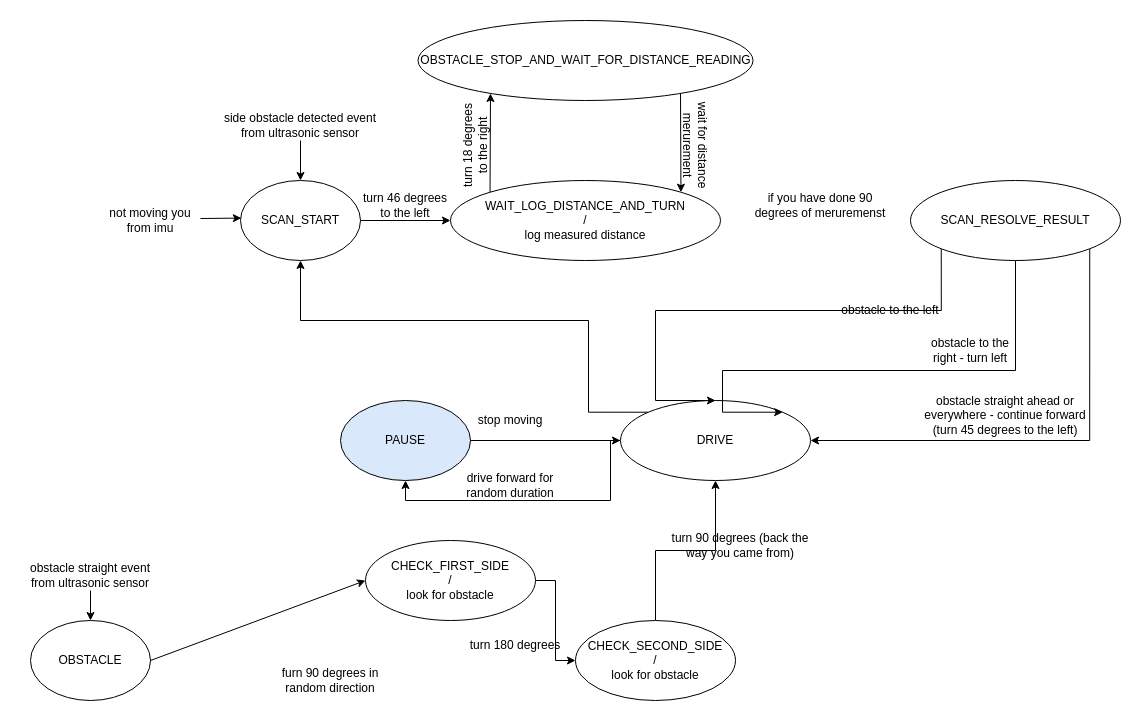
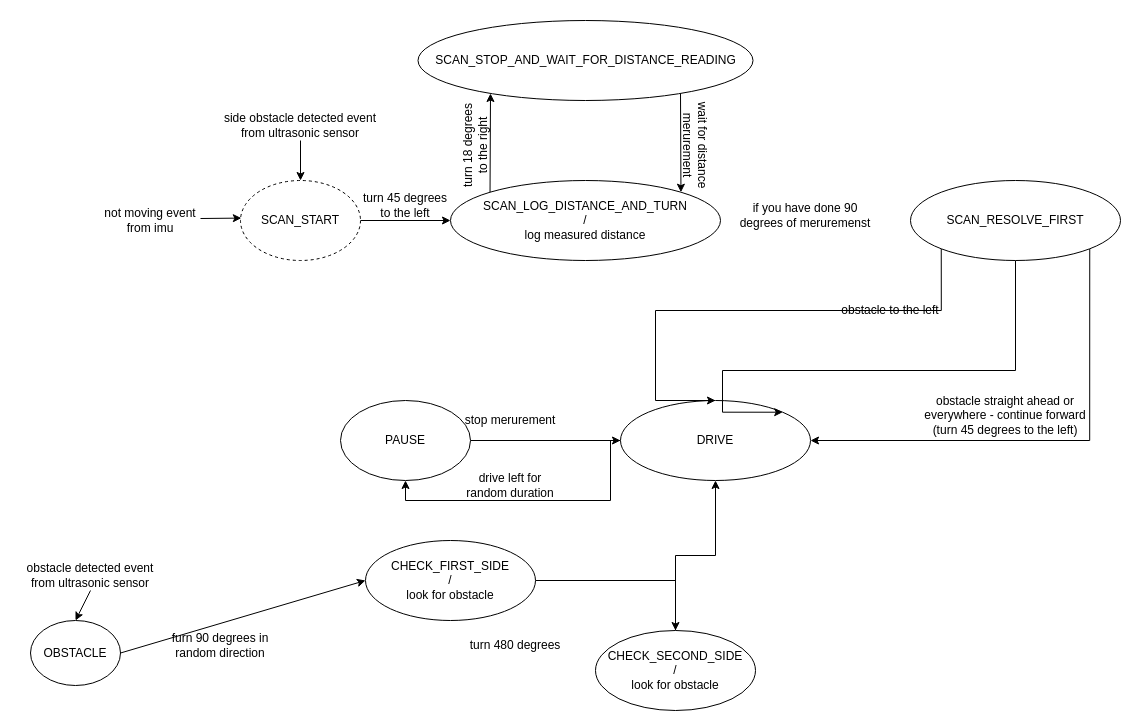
node "OBSTACLE_STOP_AND_WAIT_FOR_DISTANCE_READING": label "OBSTACLE_STOP_AND_WAIT_FOR_DISTANCE_READING" -> "SCAN_STOP_AND_WAIT_FOR_DISTANCE_READING"
node "turn 46 degrees to the left": label "turn 46 degrees to the left" -> "turn 45 degrees to the left"
node "if you have done 90 degrees of meruremenst": moved (821, 206) -> (806, 216)
node "not moving you from imu": label "not moving you from imu" -> "not moving event from imu"
node "SCAN_START": style solid -> dashed
node "WAIT_LOG_DISTANCE_AND_TURN / log measured distance": label "WAIT_LOG_DISTANCE_AND_TURN / log measured distance" -> "SCAN_LOG_DISTANCE_AND_TURN / log measured distance"
node "SCAN_RESOLVE_RESULT": label "SCAN_RESOLVE_RESULT" -> "SCAN_RESOLVE_FIRST"
edge "DRIVE" -> "SCAN_START": removed
node "obstacle to the right - turn left": removed
node "stop moving": label "stop moving" -> "stop merurement"
node "PAUSE": fillcolor #dae8fc -> #ffffff
node "drive forward for random duration": label "drive forward for random duration" -> "drive left for random duration"
node "turn 90 degrees (back the way you came from)": removed
node "obstacle straight event from ultrasonic sensor": label "obstacle straight event from ultrasonic sensor" -> "obstacle detected event from ultrasonic sensor"
node "turn 180 degrees": label "turn 180 degrees" -> "turn 480 degrees"
node "OBSTACLE": size 120x80 -> 90x65
node "CHECK_SECOND_SIDE / look for obstacle": moved (656, 661) -> (676, 671)
node "furn 90 degrees in random direction": moved (331, 681) -> (221, 646)
